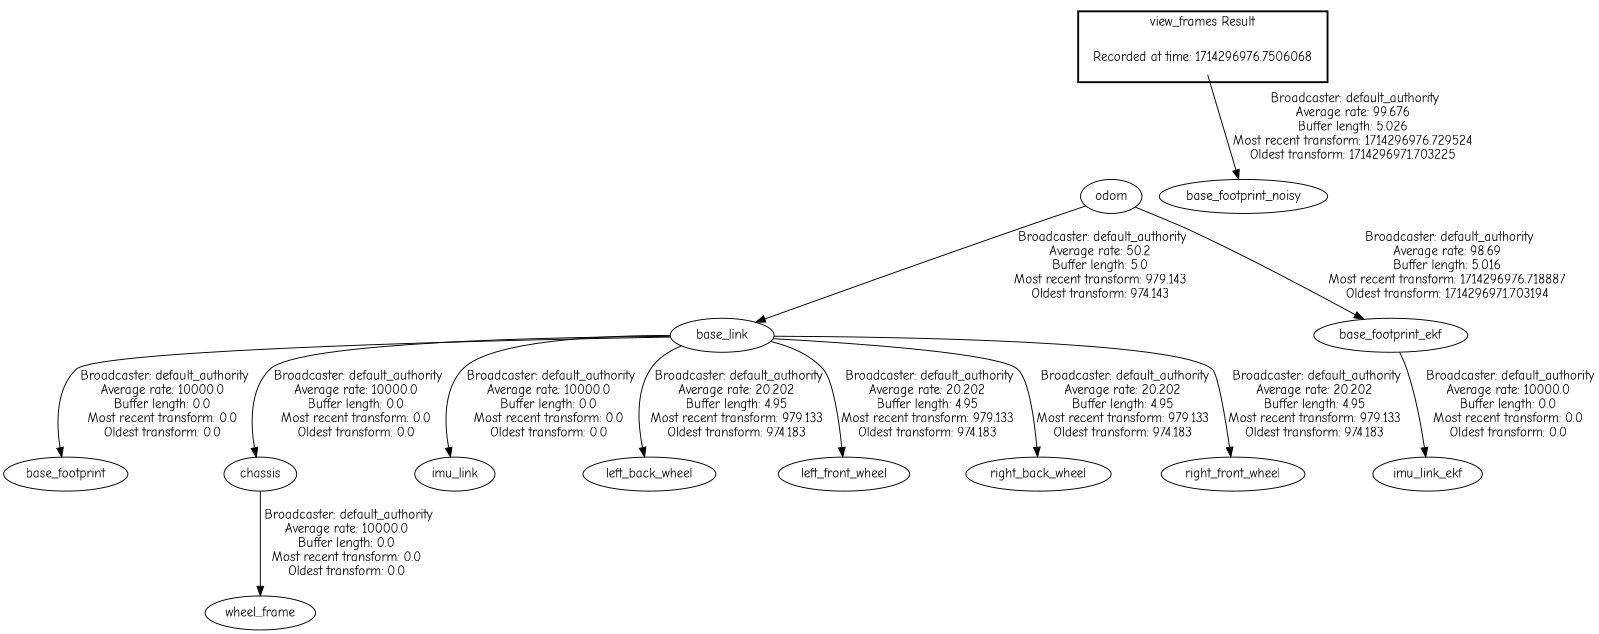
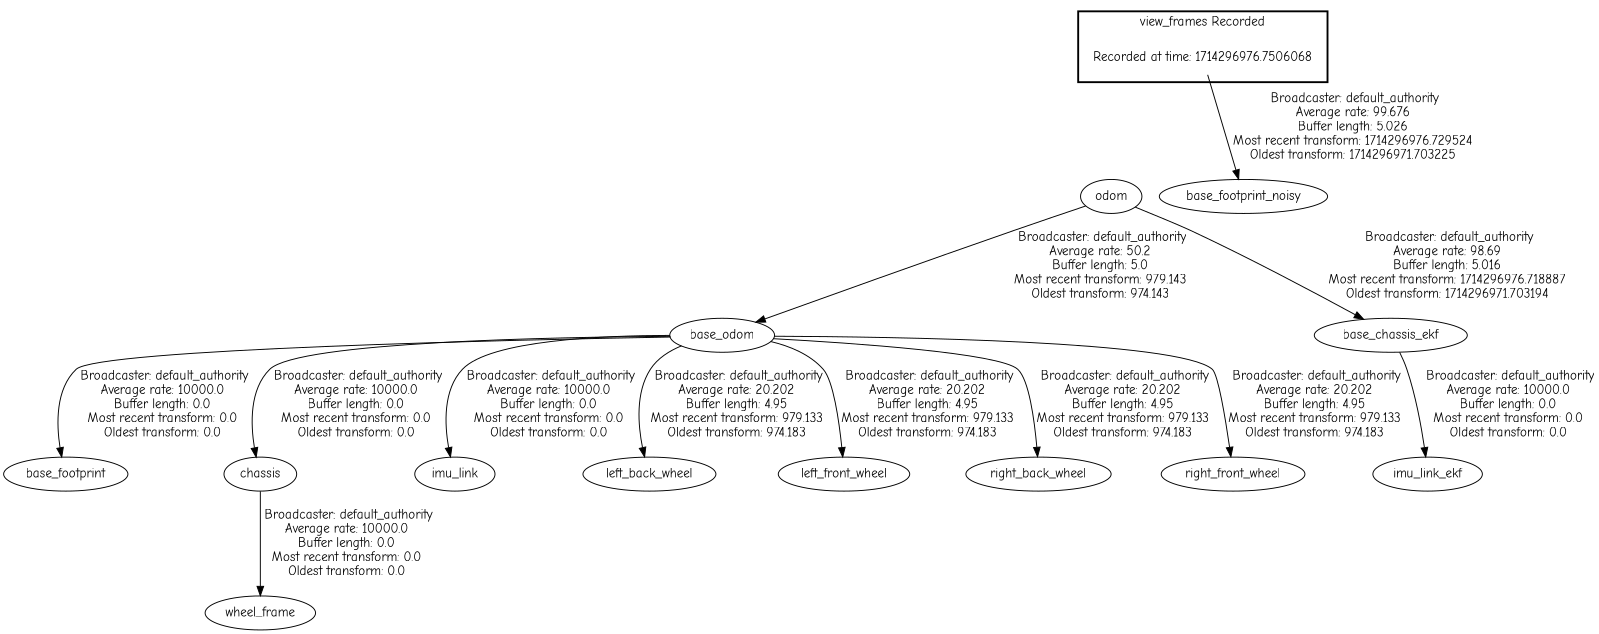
cluster "view_frames Result": label "view_frames Result" -> "view_frames Recorded"
node "base_link": label "base_link" -> "base_odom"
node "base_footprint_ekf": label "base_footprint_ekf" -> "base_chassis_ekf"
